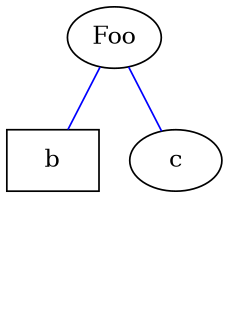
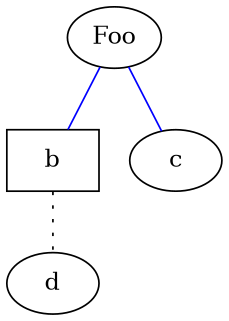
node "d": added
